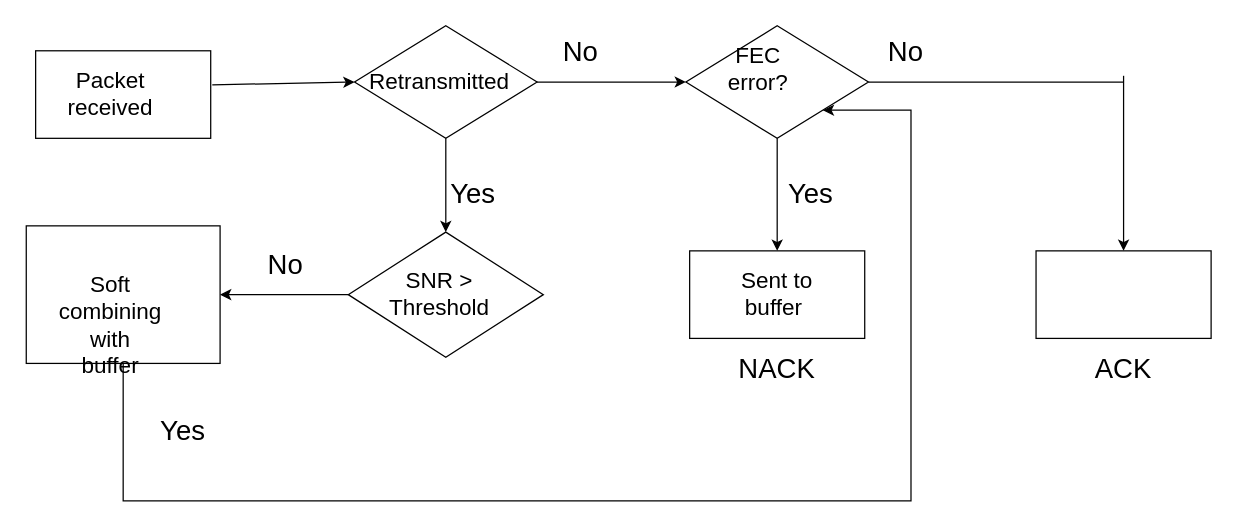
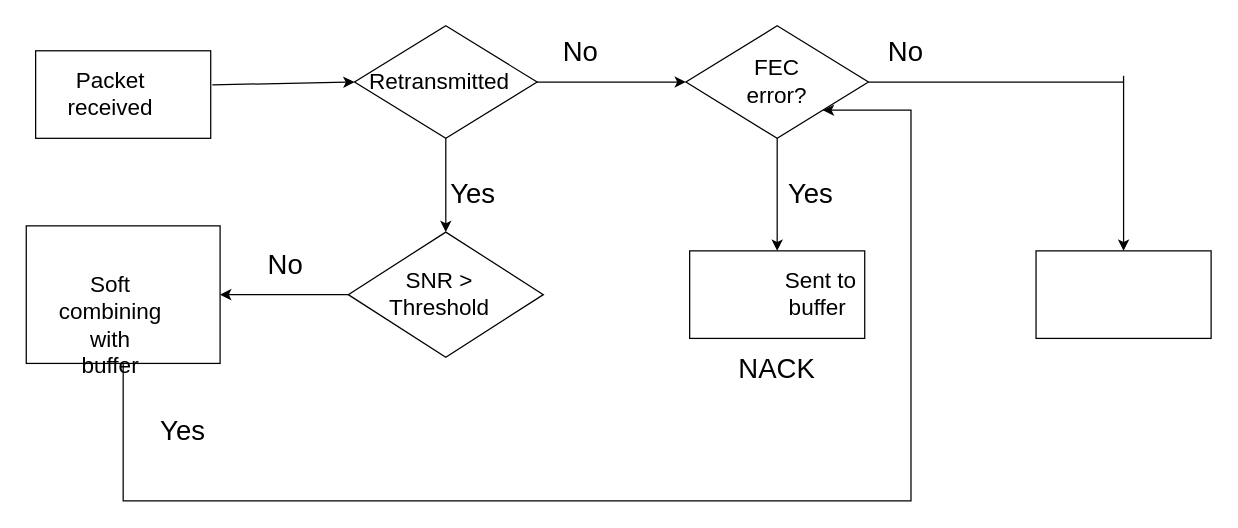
node "FEC error?": moved (758, 69) -> (777, 82)
node "Sent to buffer": moved (777, 294) -> (821, 294)
node "ACK": removed
